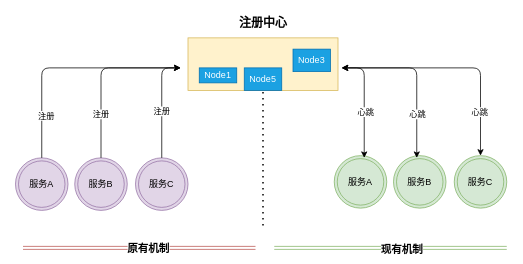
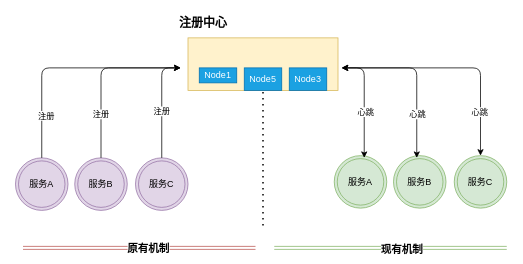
node "注册中心": moved (263, 23) -> (203, 23)
node "Node3": moved (312, 60) -> (308, 79)
